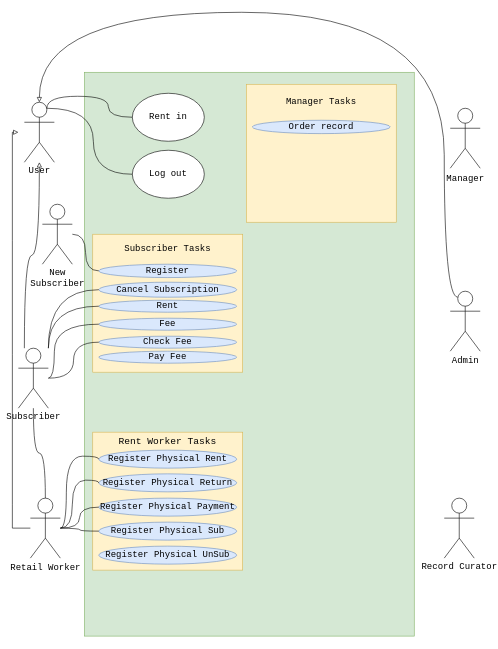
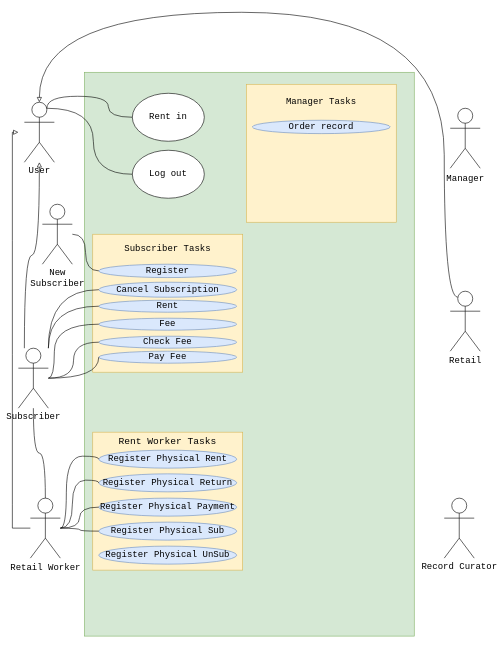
node "Admin": label "Admin" -> "Retail"
edge "Pay Fee" -- "Subscriber": added
